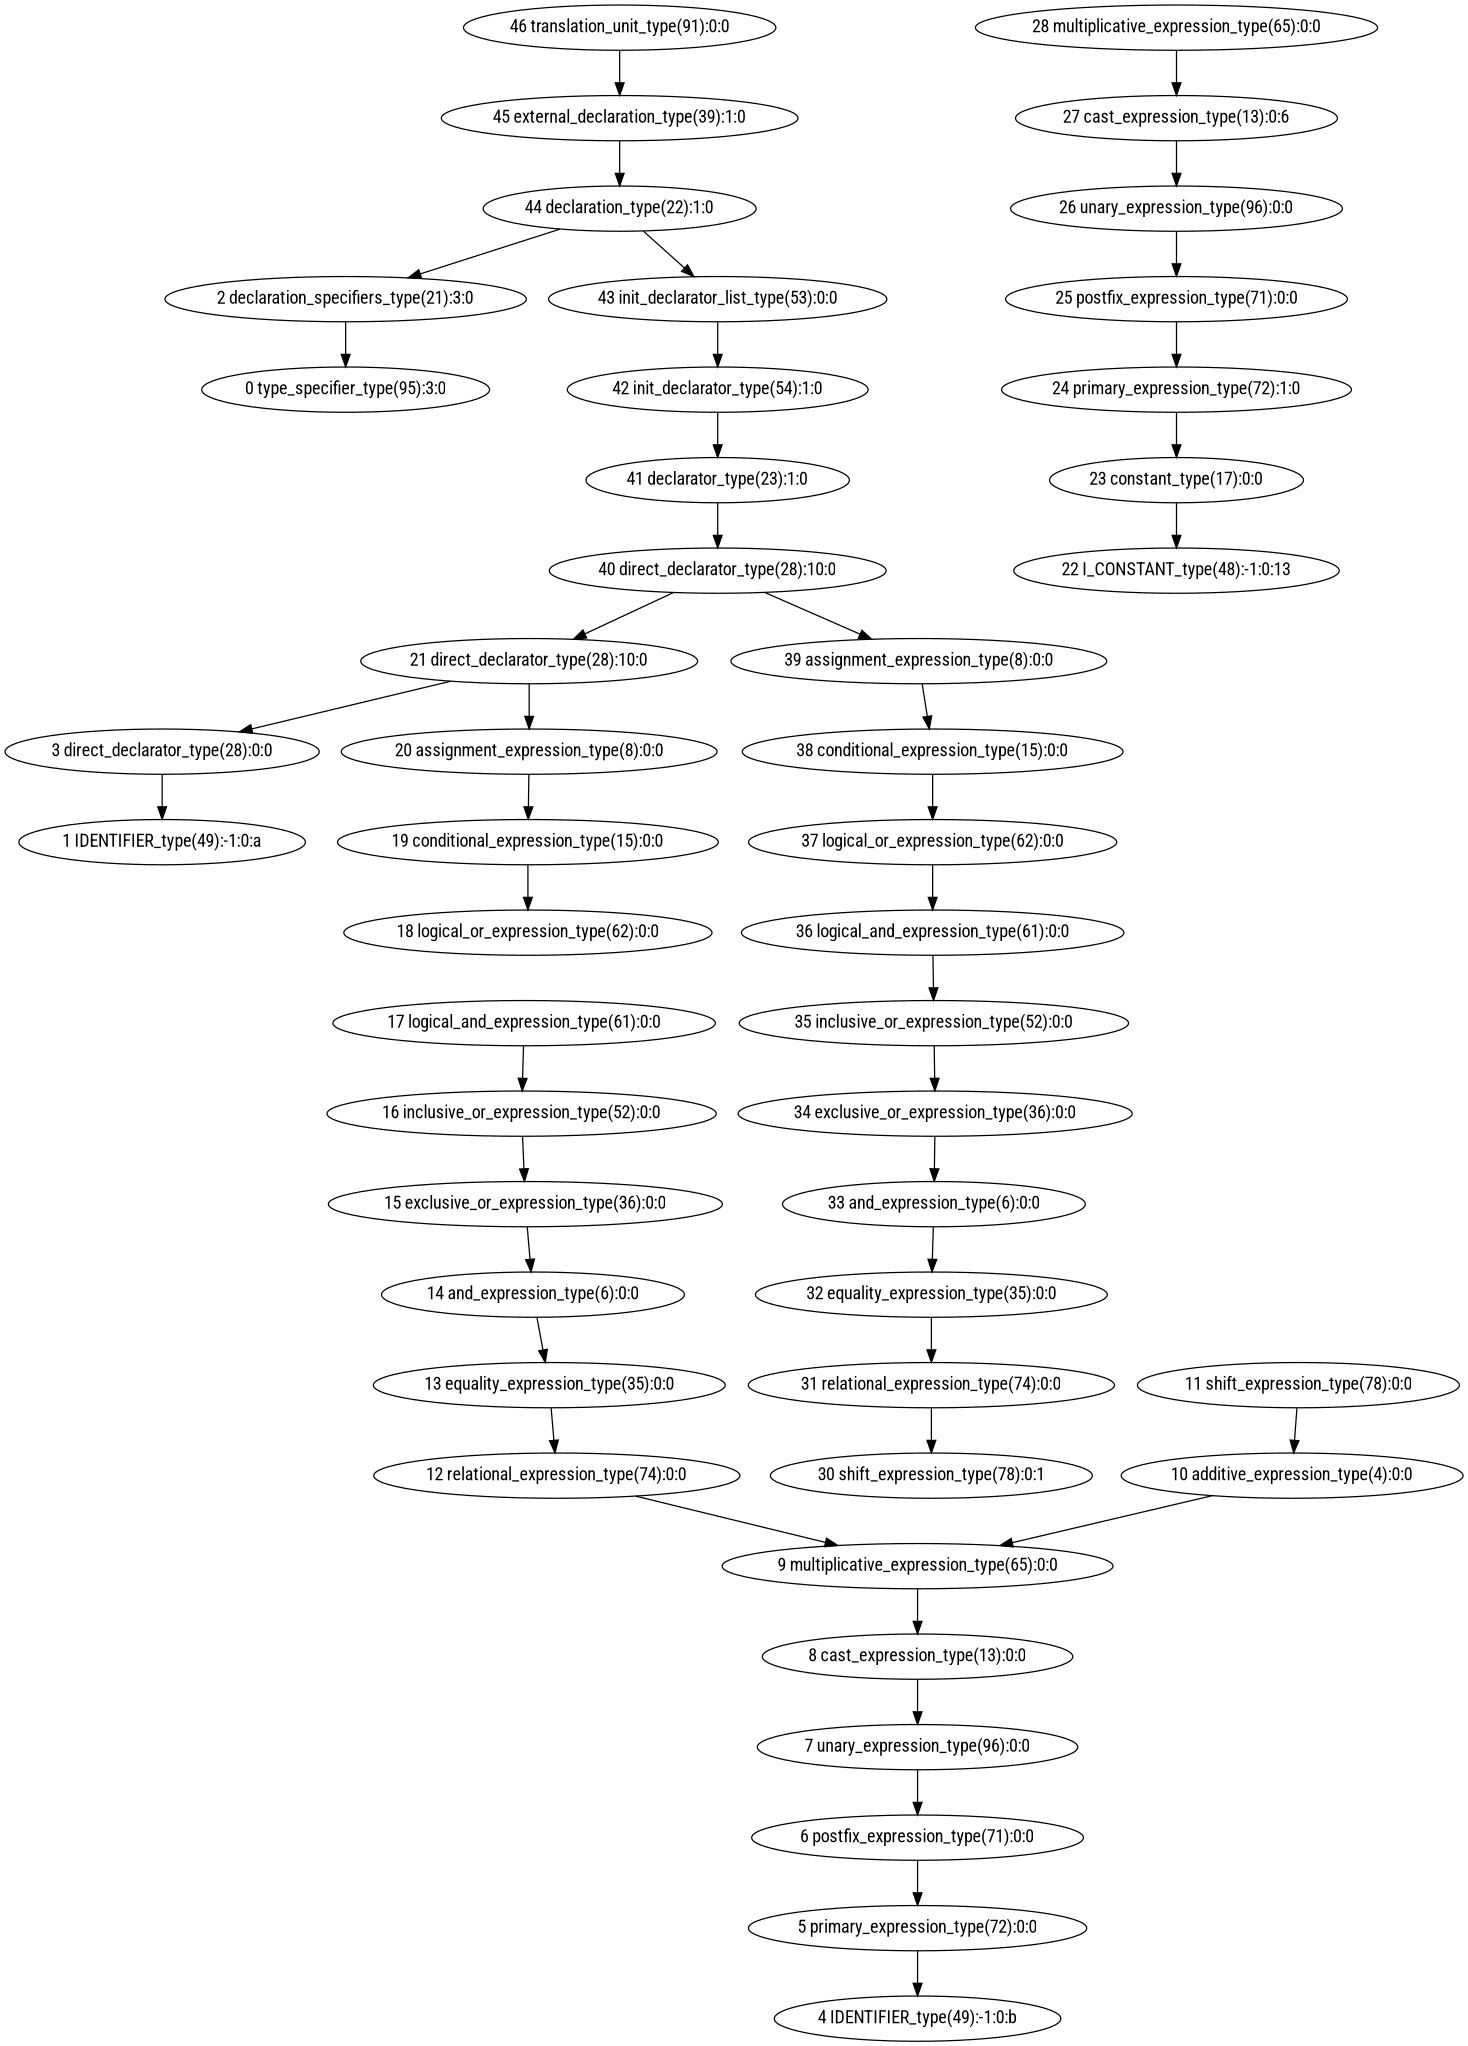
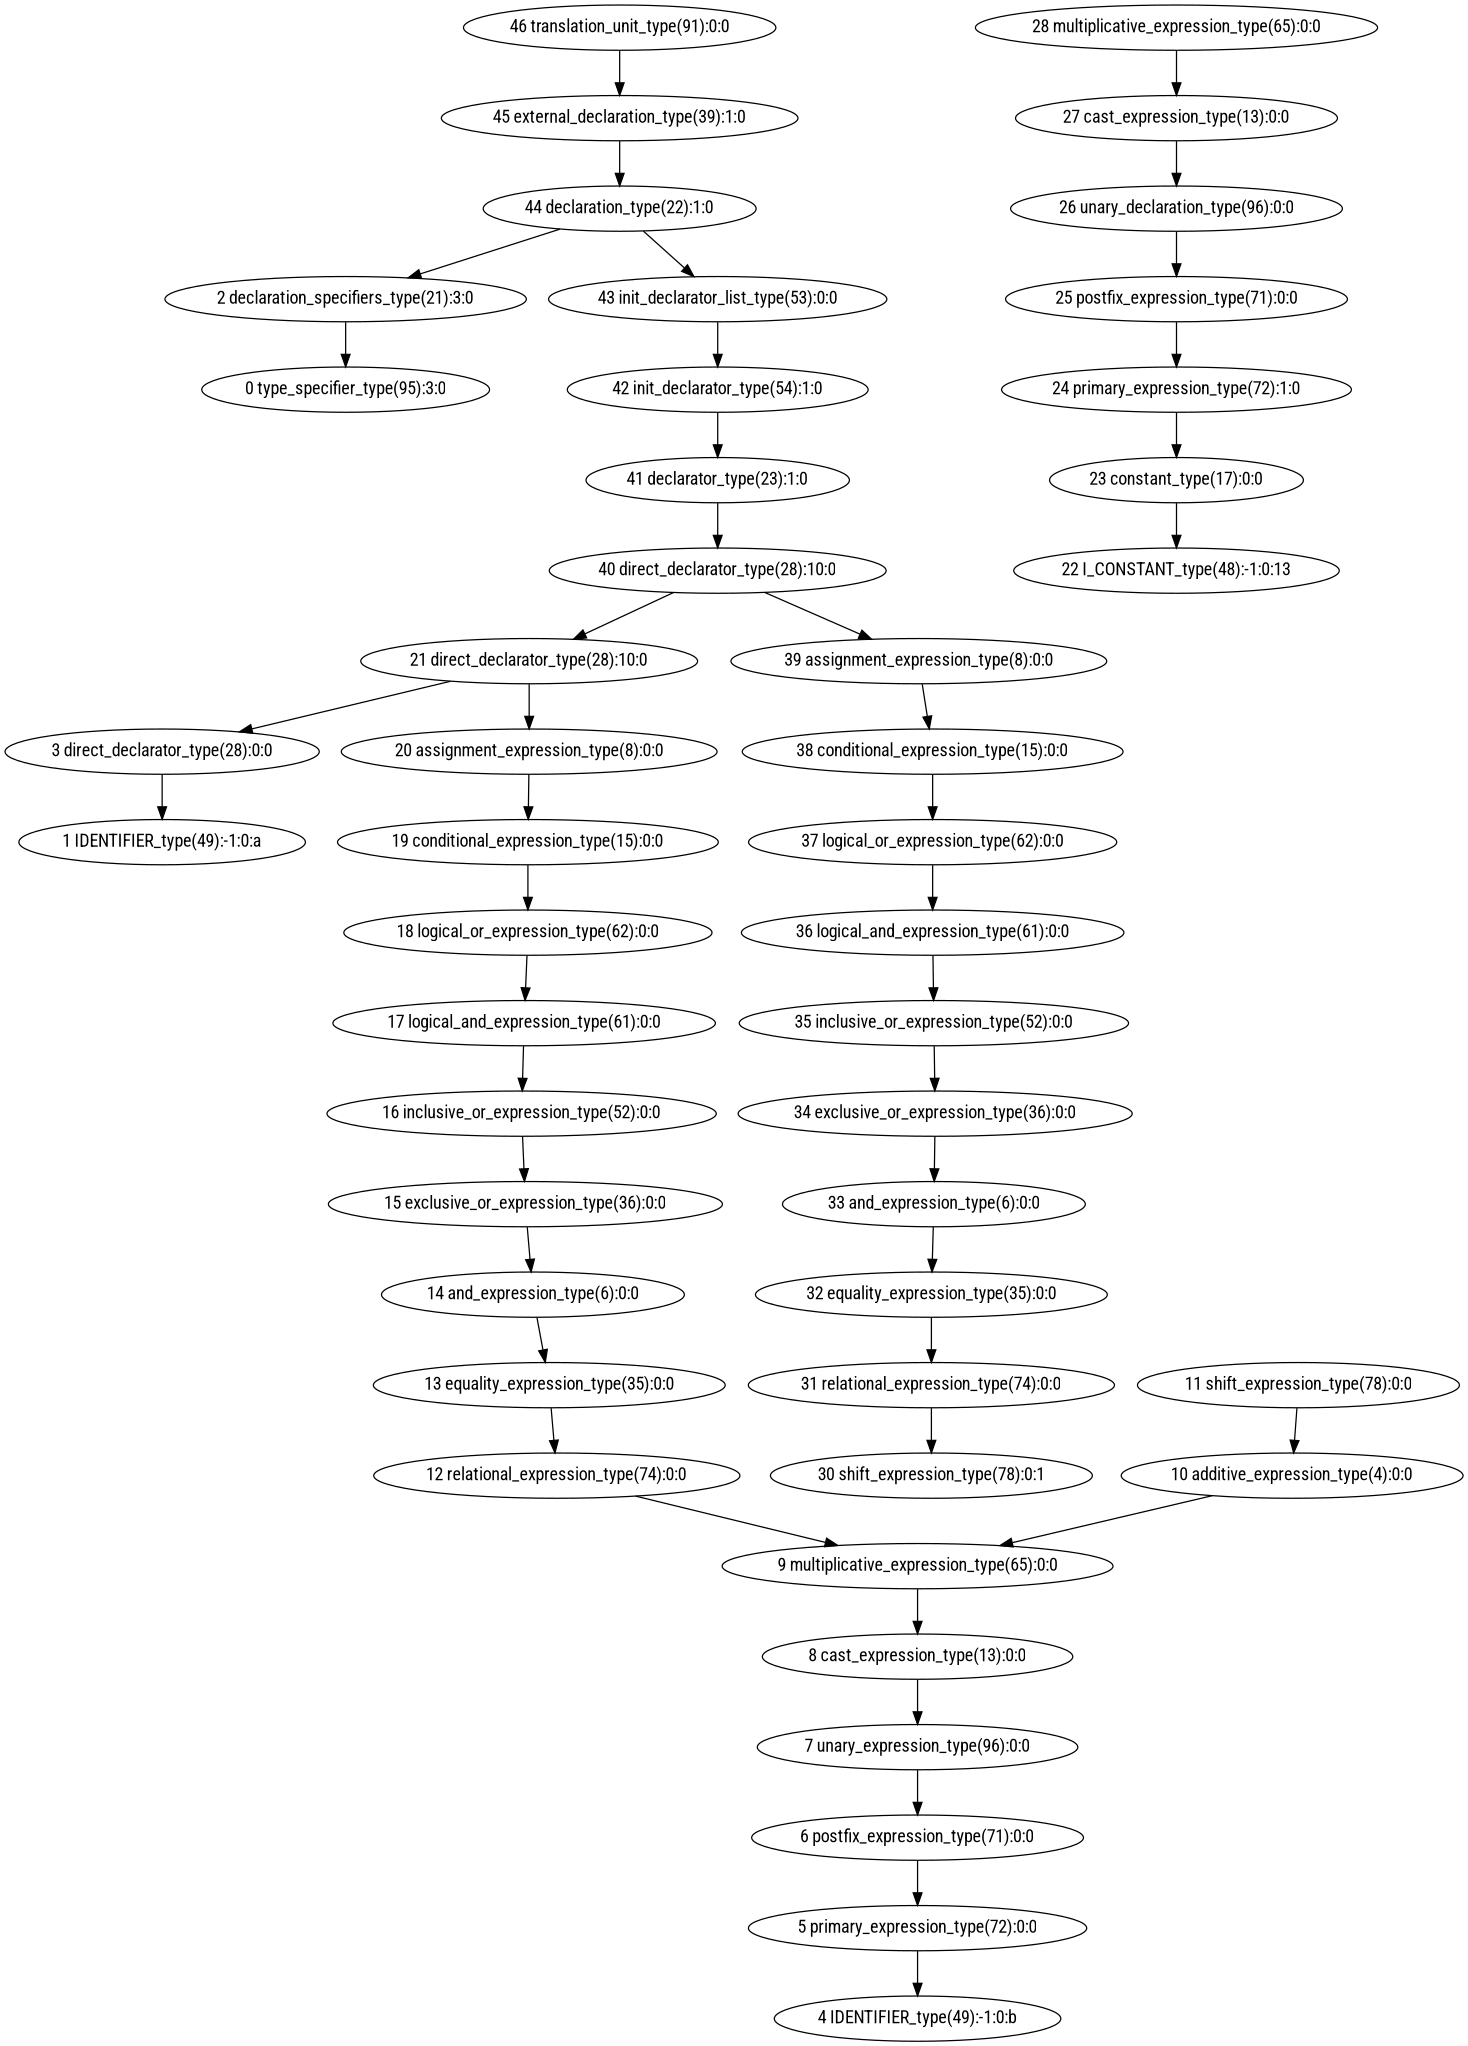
node "27 cast_expression_type(13):0:6": label "27 cast_expression_type(13):0:6" -> "27 cast_expression_type(13):0:0"
node "26 unary_expression_type(96):0:0": label "26 unary_expression_type(96):0:0" -> "26 unary_declaration_type(96):0:0"
edge "18 logical_or_expression_type(62):0:0" -> "17 logical_and_expression_type(61):0:0": added
